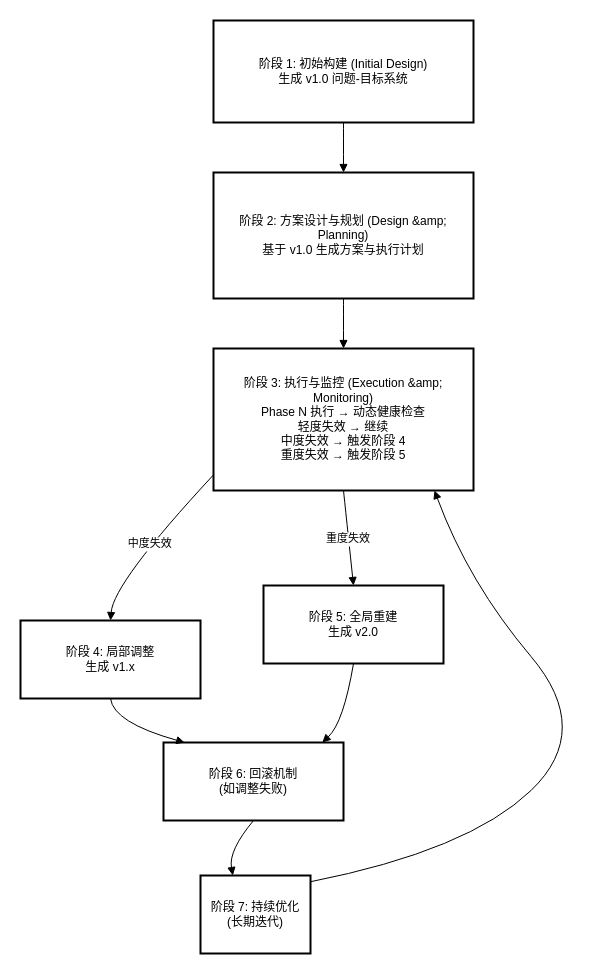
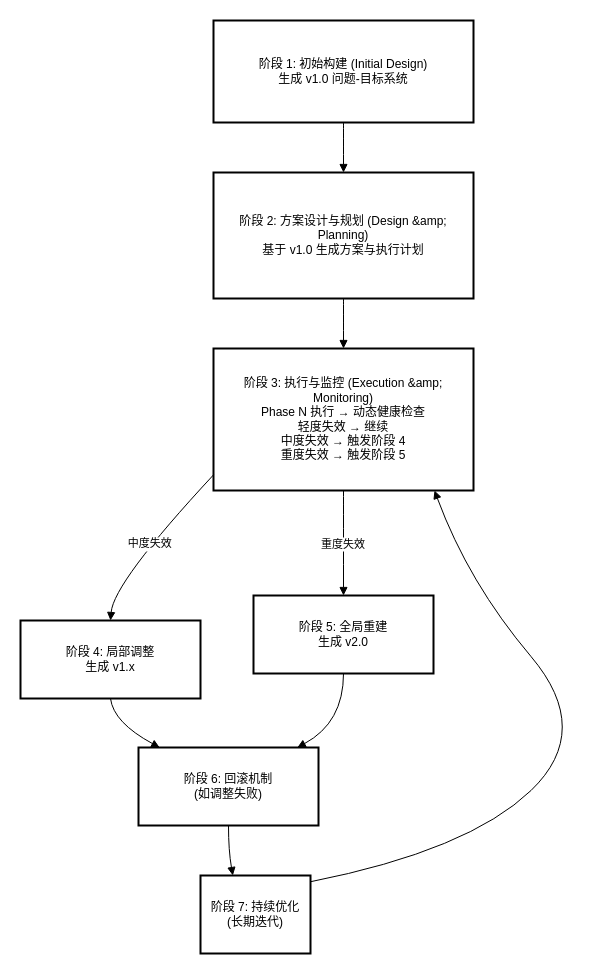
node "阶段 5: 全局重建 生成 v2.0": moved (354, 625) -> (344, 635)
node "阶段 6: 回滚机制 (如调整失败)": moved (254, 782) -> (229, 787)
